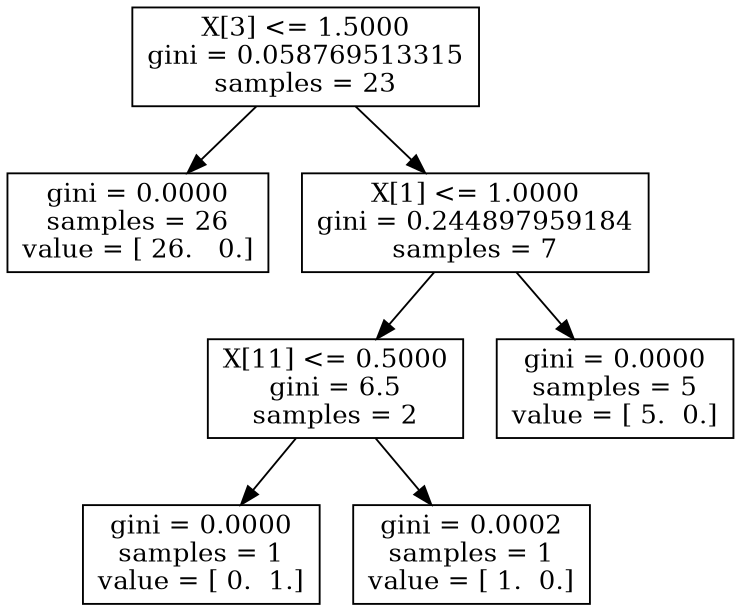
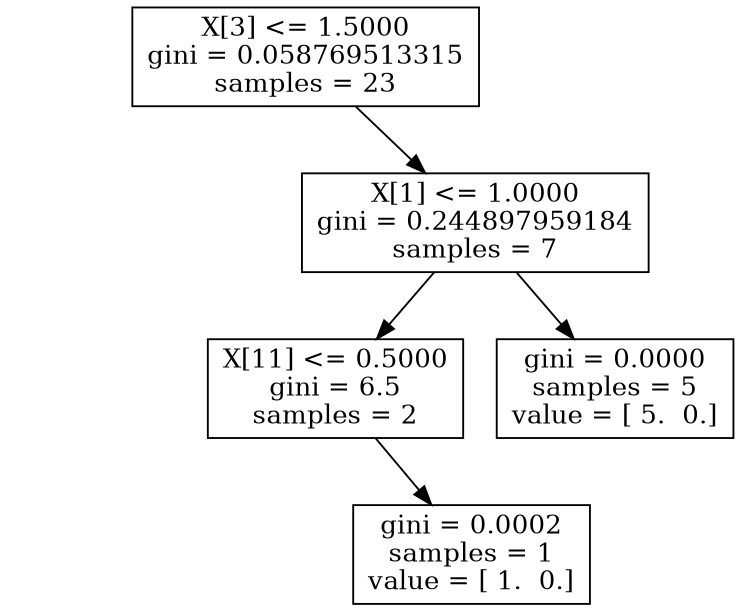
node "gini = 0.0000 samples = 26 value = [ 26.   0.]": removed
node "gini = 0.0000 samples = 1 value = [ 0.  1.]": removed
